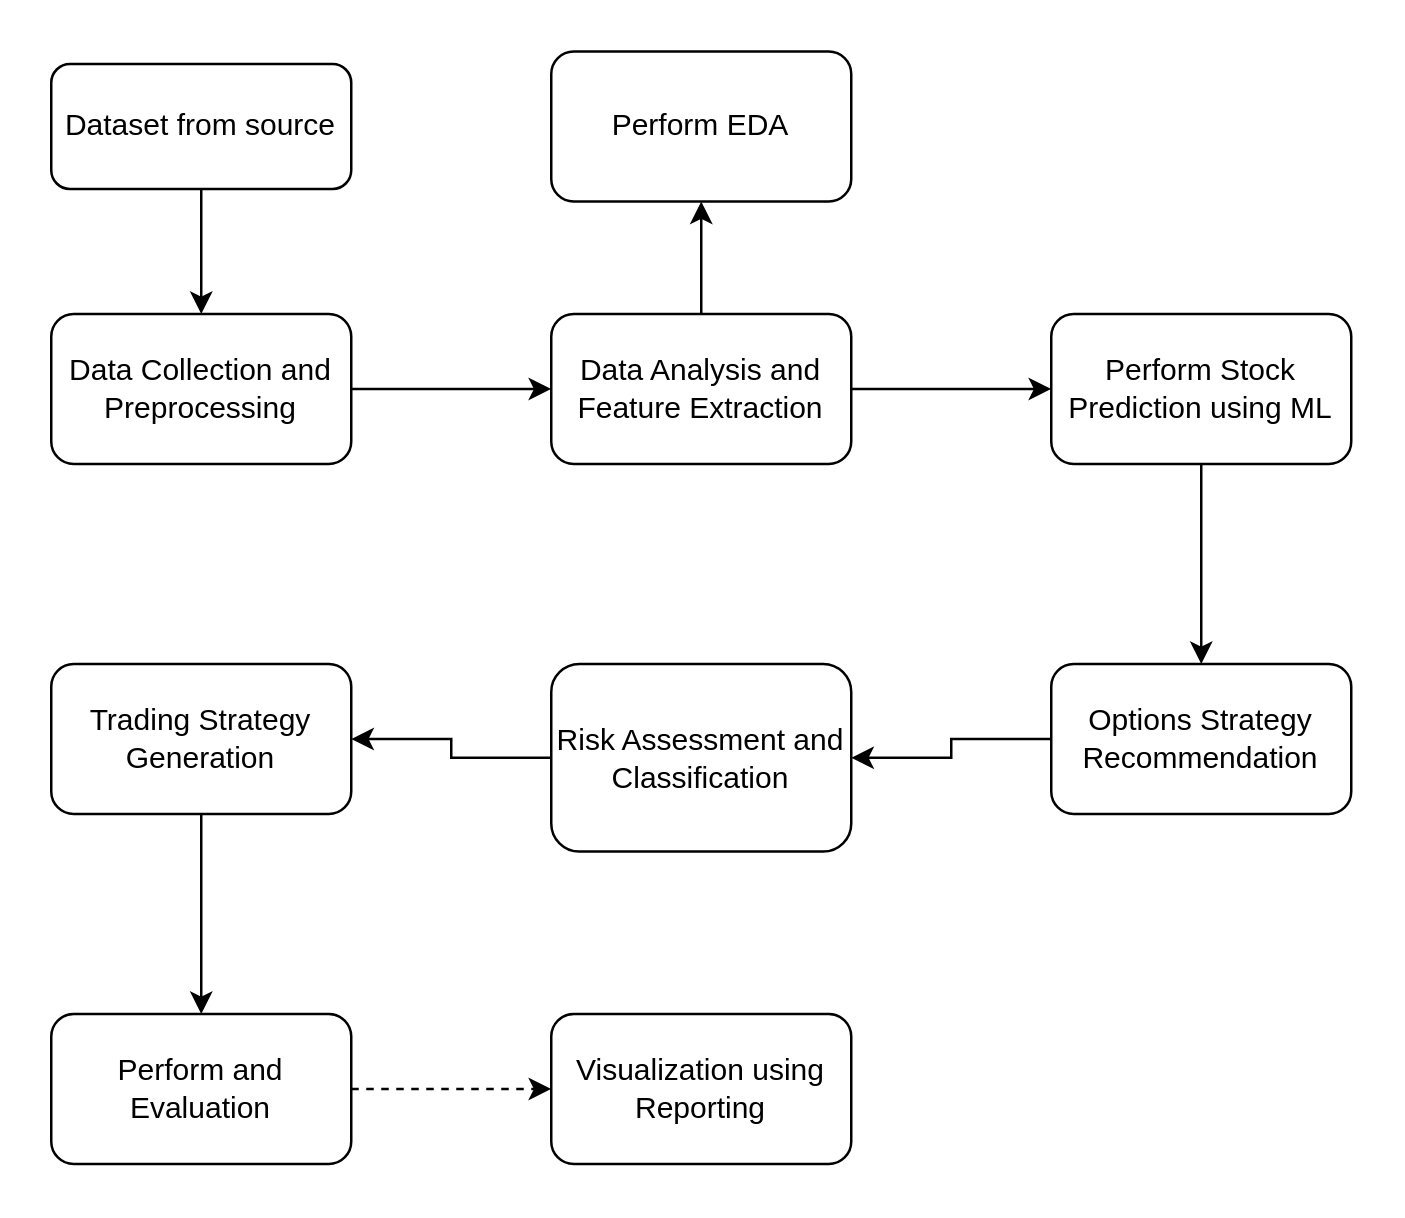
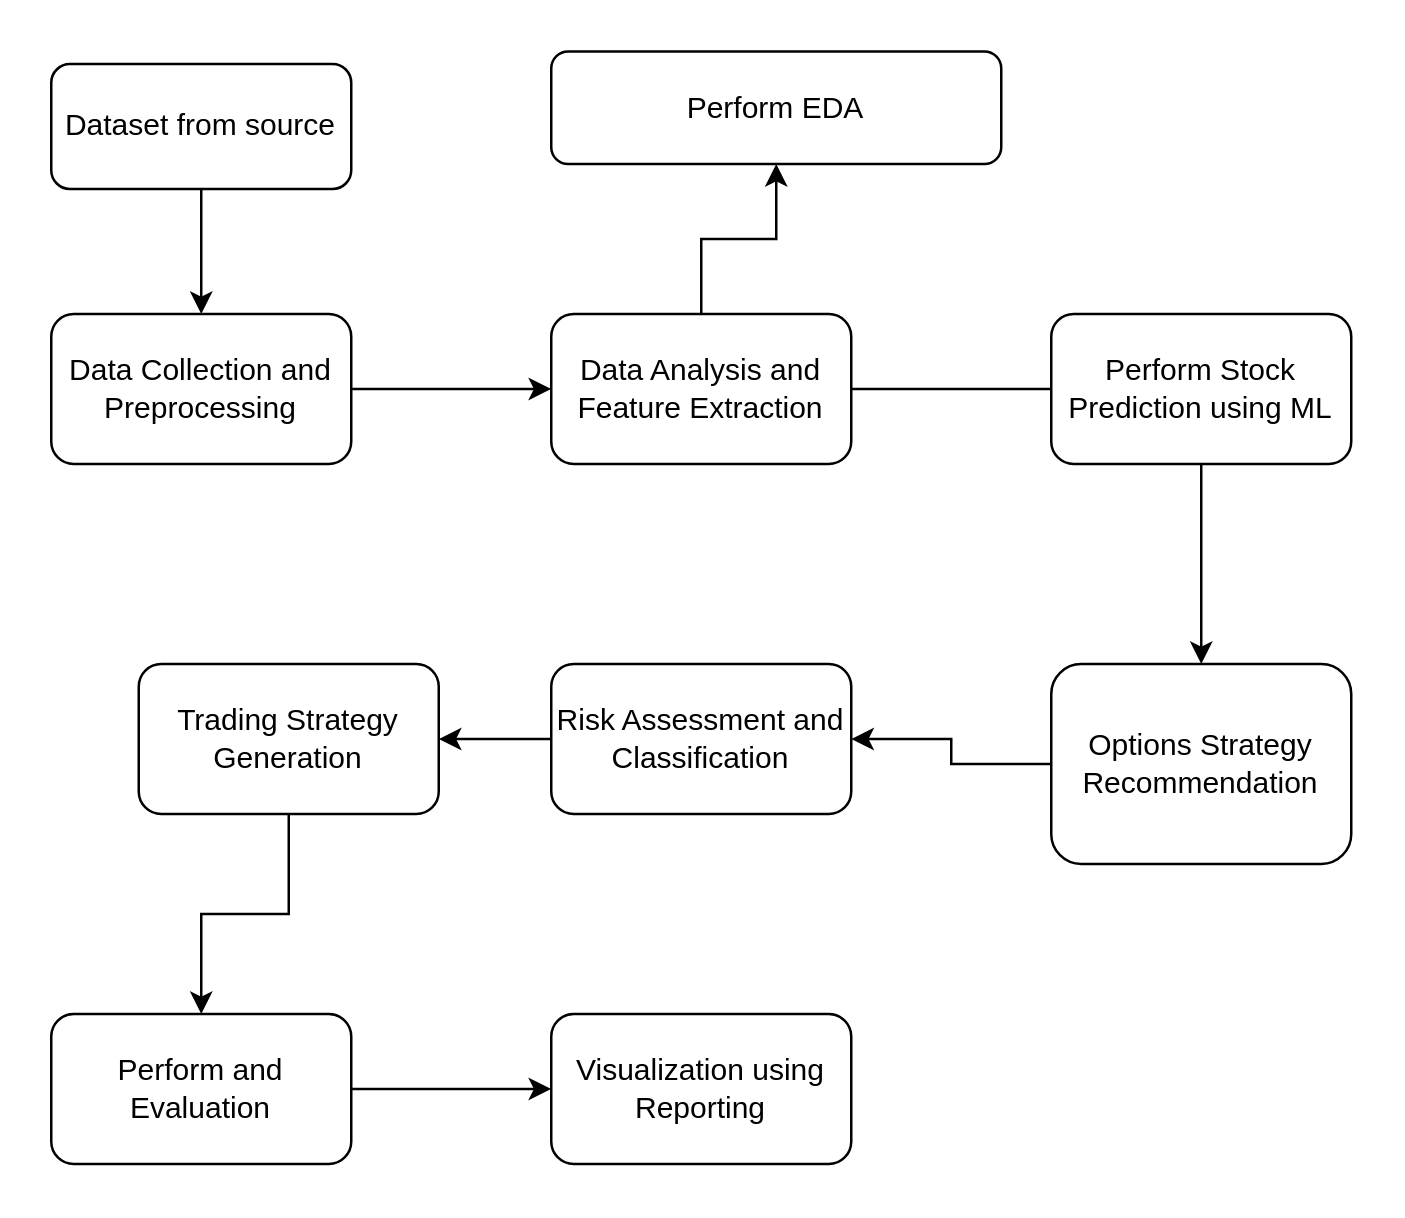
node "Perform EDA": size 300x150 -> 450x113
edge "Data Analysis and Feature Extraction" -> "Perform Stock Prediction using ML": arrowhead classic -> none
node "Trading Strategy Generation": moved (201, 739) -> (289, 739)
node "Options Strategy Recommendation": size 300x150 -> 300x200
node "Risk Assessment and Classification": size 300x188 -> 300x150
edge "Perform and Evaluation" -> "Visualization using Reporting": style dashed -> solid
